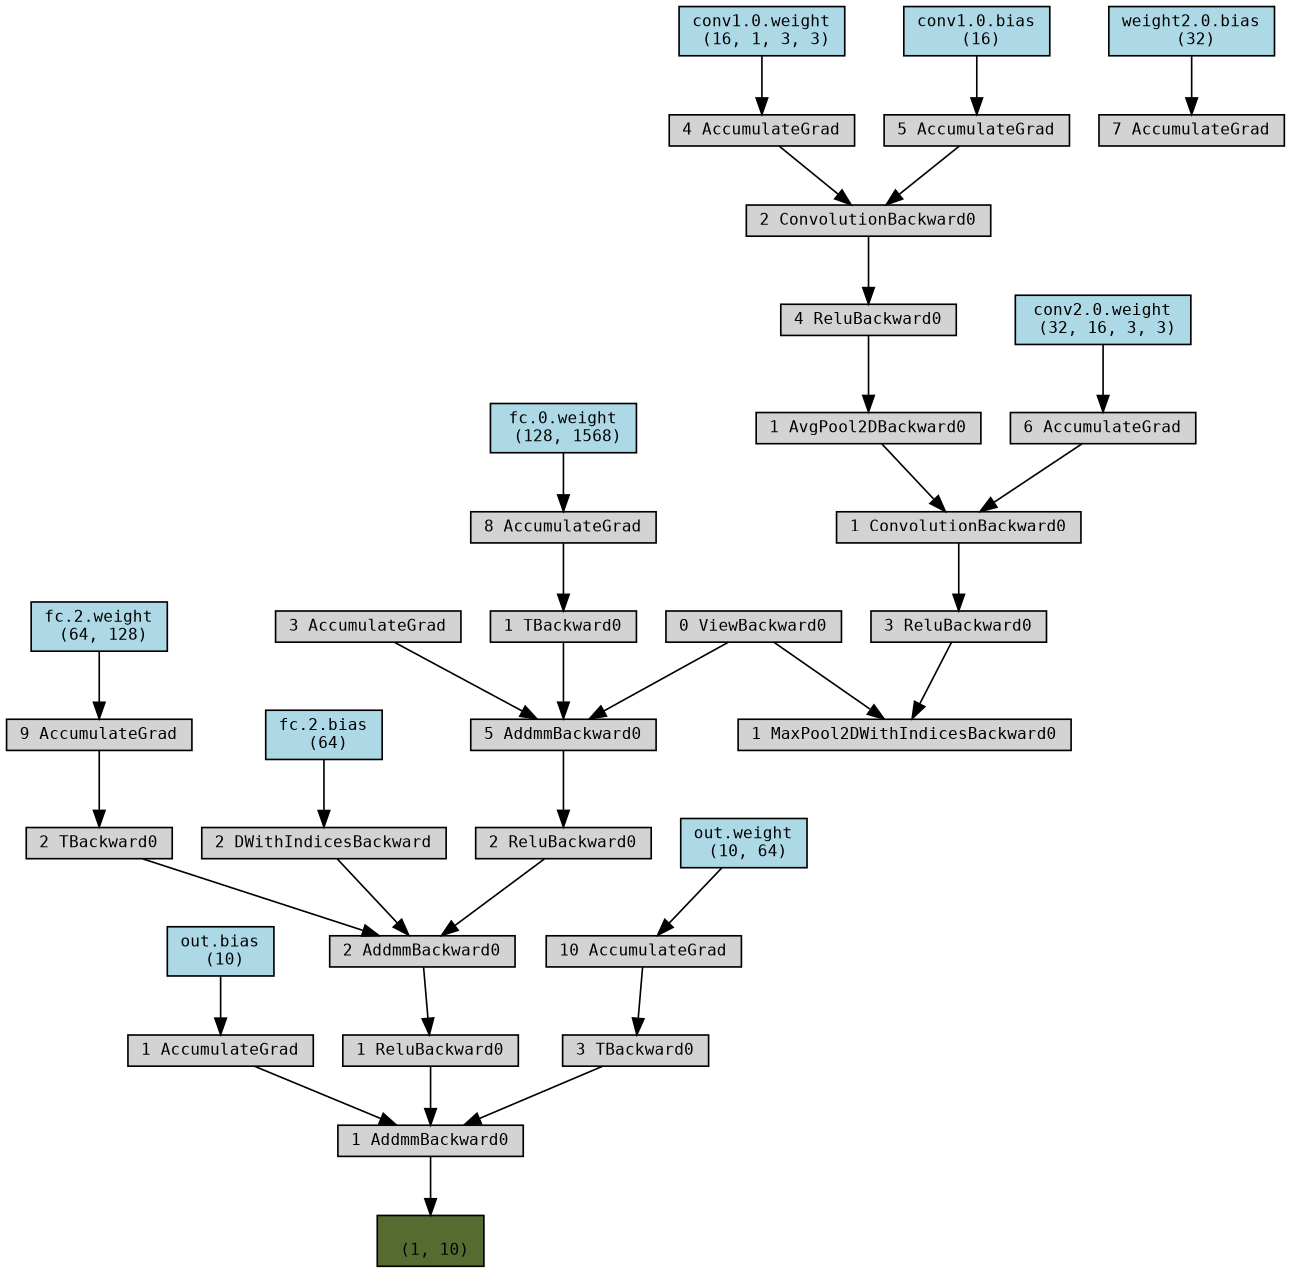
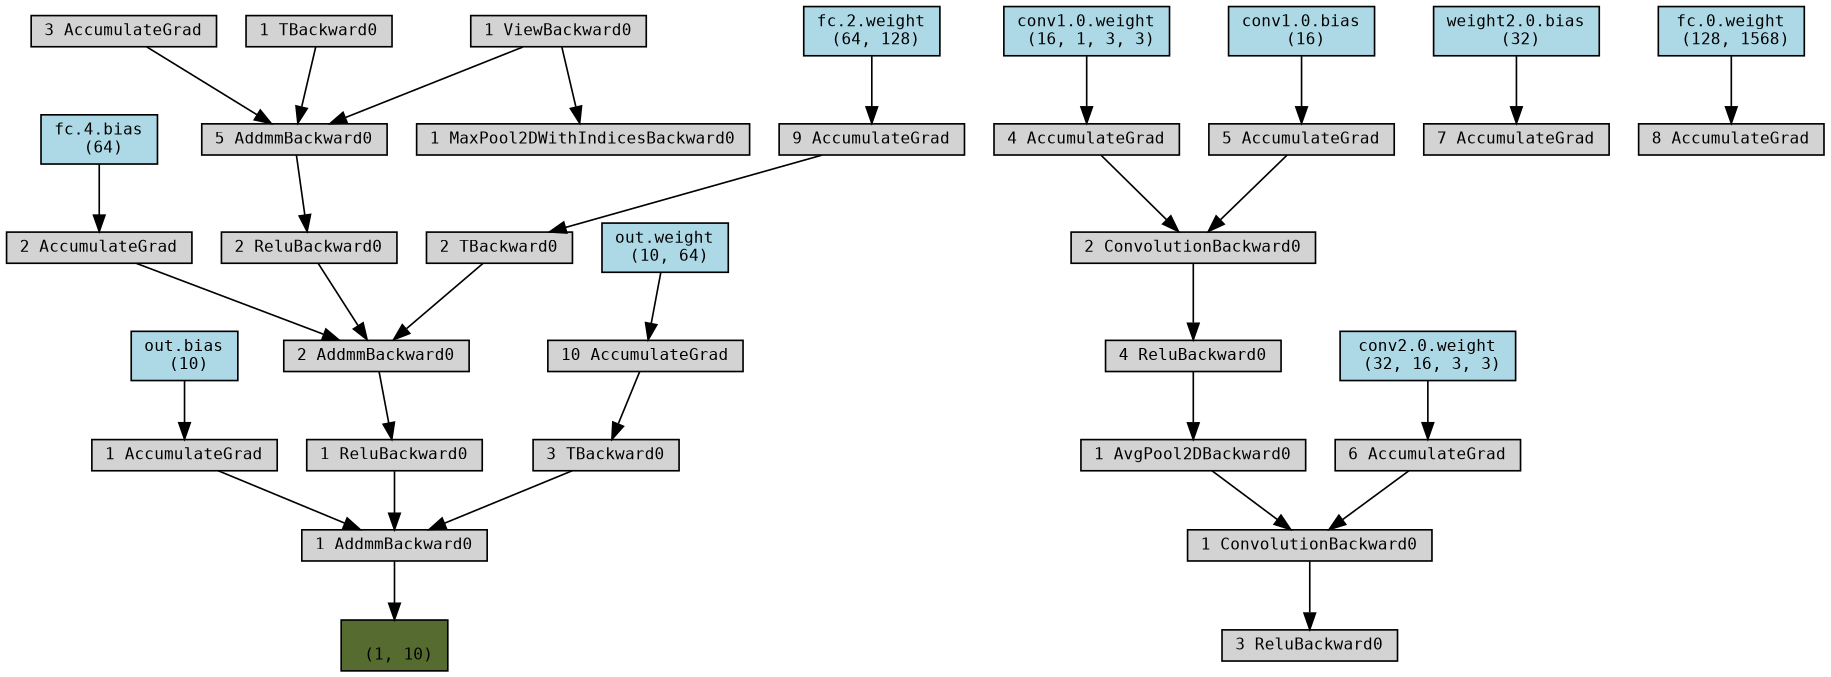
edge "8 AccumulateGrad" -> "1 TBackward0": removed
node "0 ViewBackward0": label "0 ViewBackward0" -> "1 ViewBackward0"
edge "3 ReluBackward0" -> "1 MaxPool2DWithIndicesBackward0": removed
node "fc.2.bias (64)": label "fc.2.bias (64)" -> "fc.4.bias (64)"
node "2 DWithIndicesBackward": label "2 DWithIndicesBackward" -> "2 AccumulateGrad"
